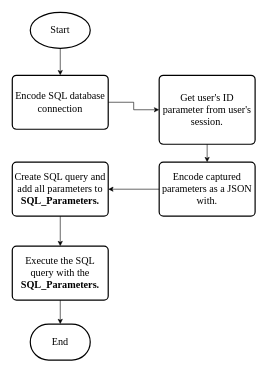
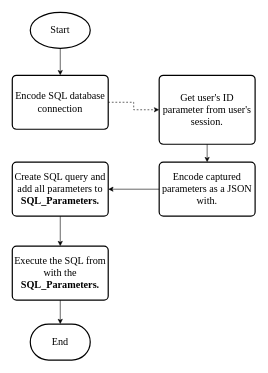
edge "Encode SQL database connection" -> "Get user's ID parameter from user's session.": style solid -> dashed
node "Execute the SQL query with the SQL_Parameters.": label "Execute the SQL query with the SQL_Parameters." -> "Execute the SQL from with the SQL_Parameters."
